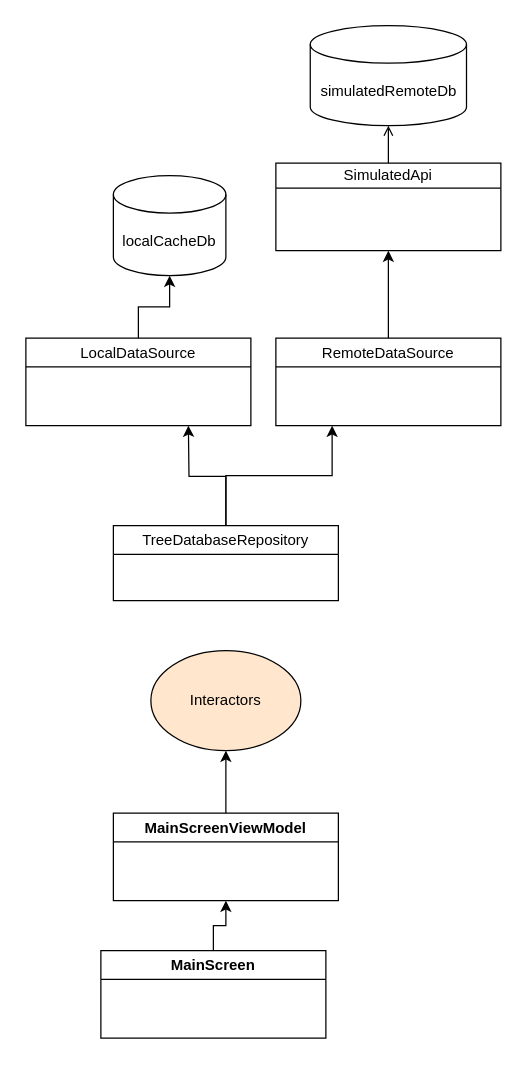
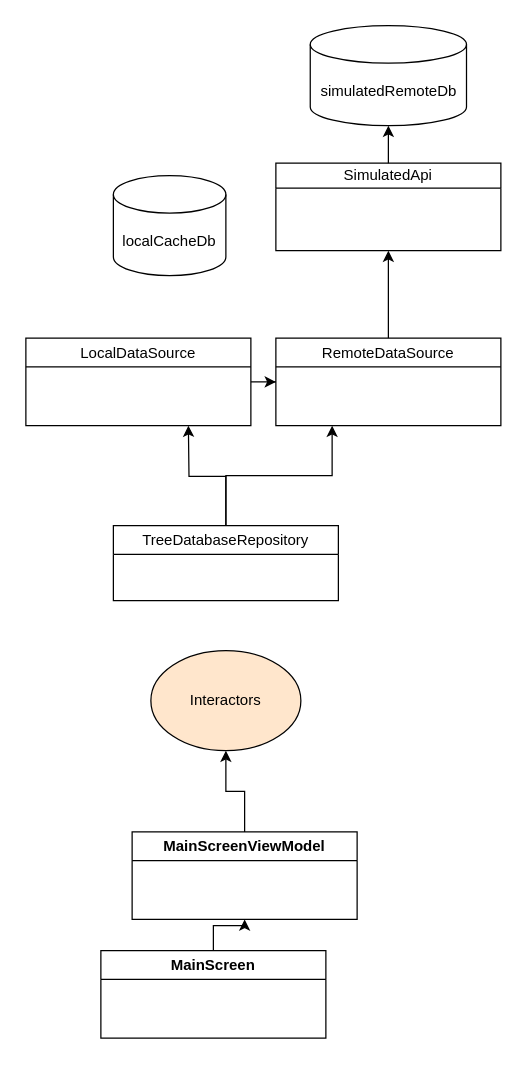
edge "SimulatedApi" -> "simulatedRemoteDb": arrowhead open -> classic
edge "LocalDataSource" -> "localCacheDb": now "LocalDataSource" -> "RemoteDataSource"
node "MainScreenViewModel": moved (226, 857) -> (244, 876)
